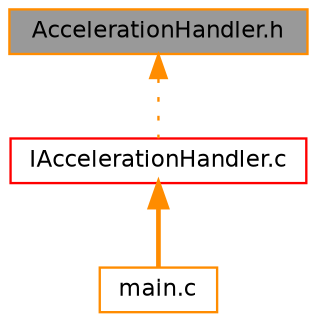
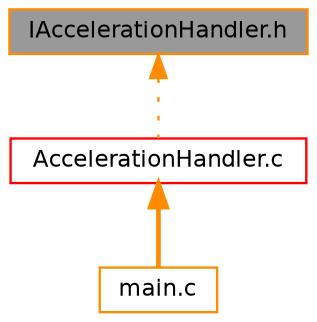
node "AccelerationHandler.h": label "AccelerationHandler.h" -> "IAccelerationHandler.h"
node "IAccelerationHandler.c": label "IAccelerationHandler.c" -> "AccelerationHandler.c"
